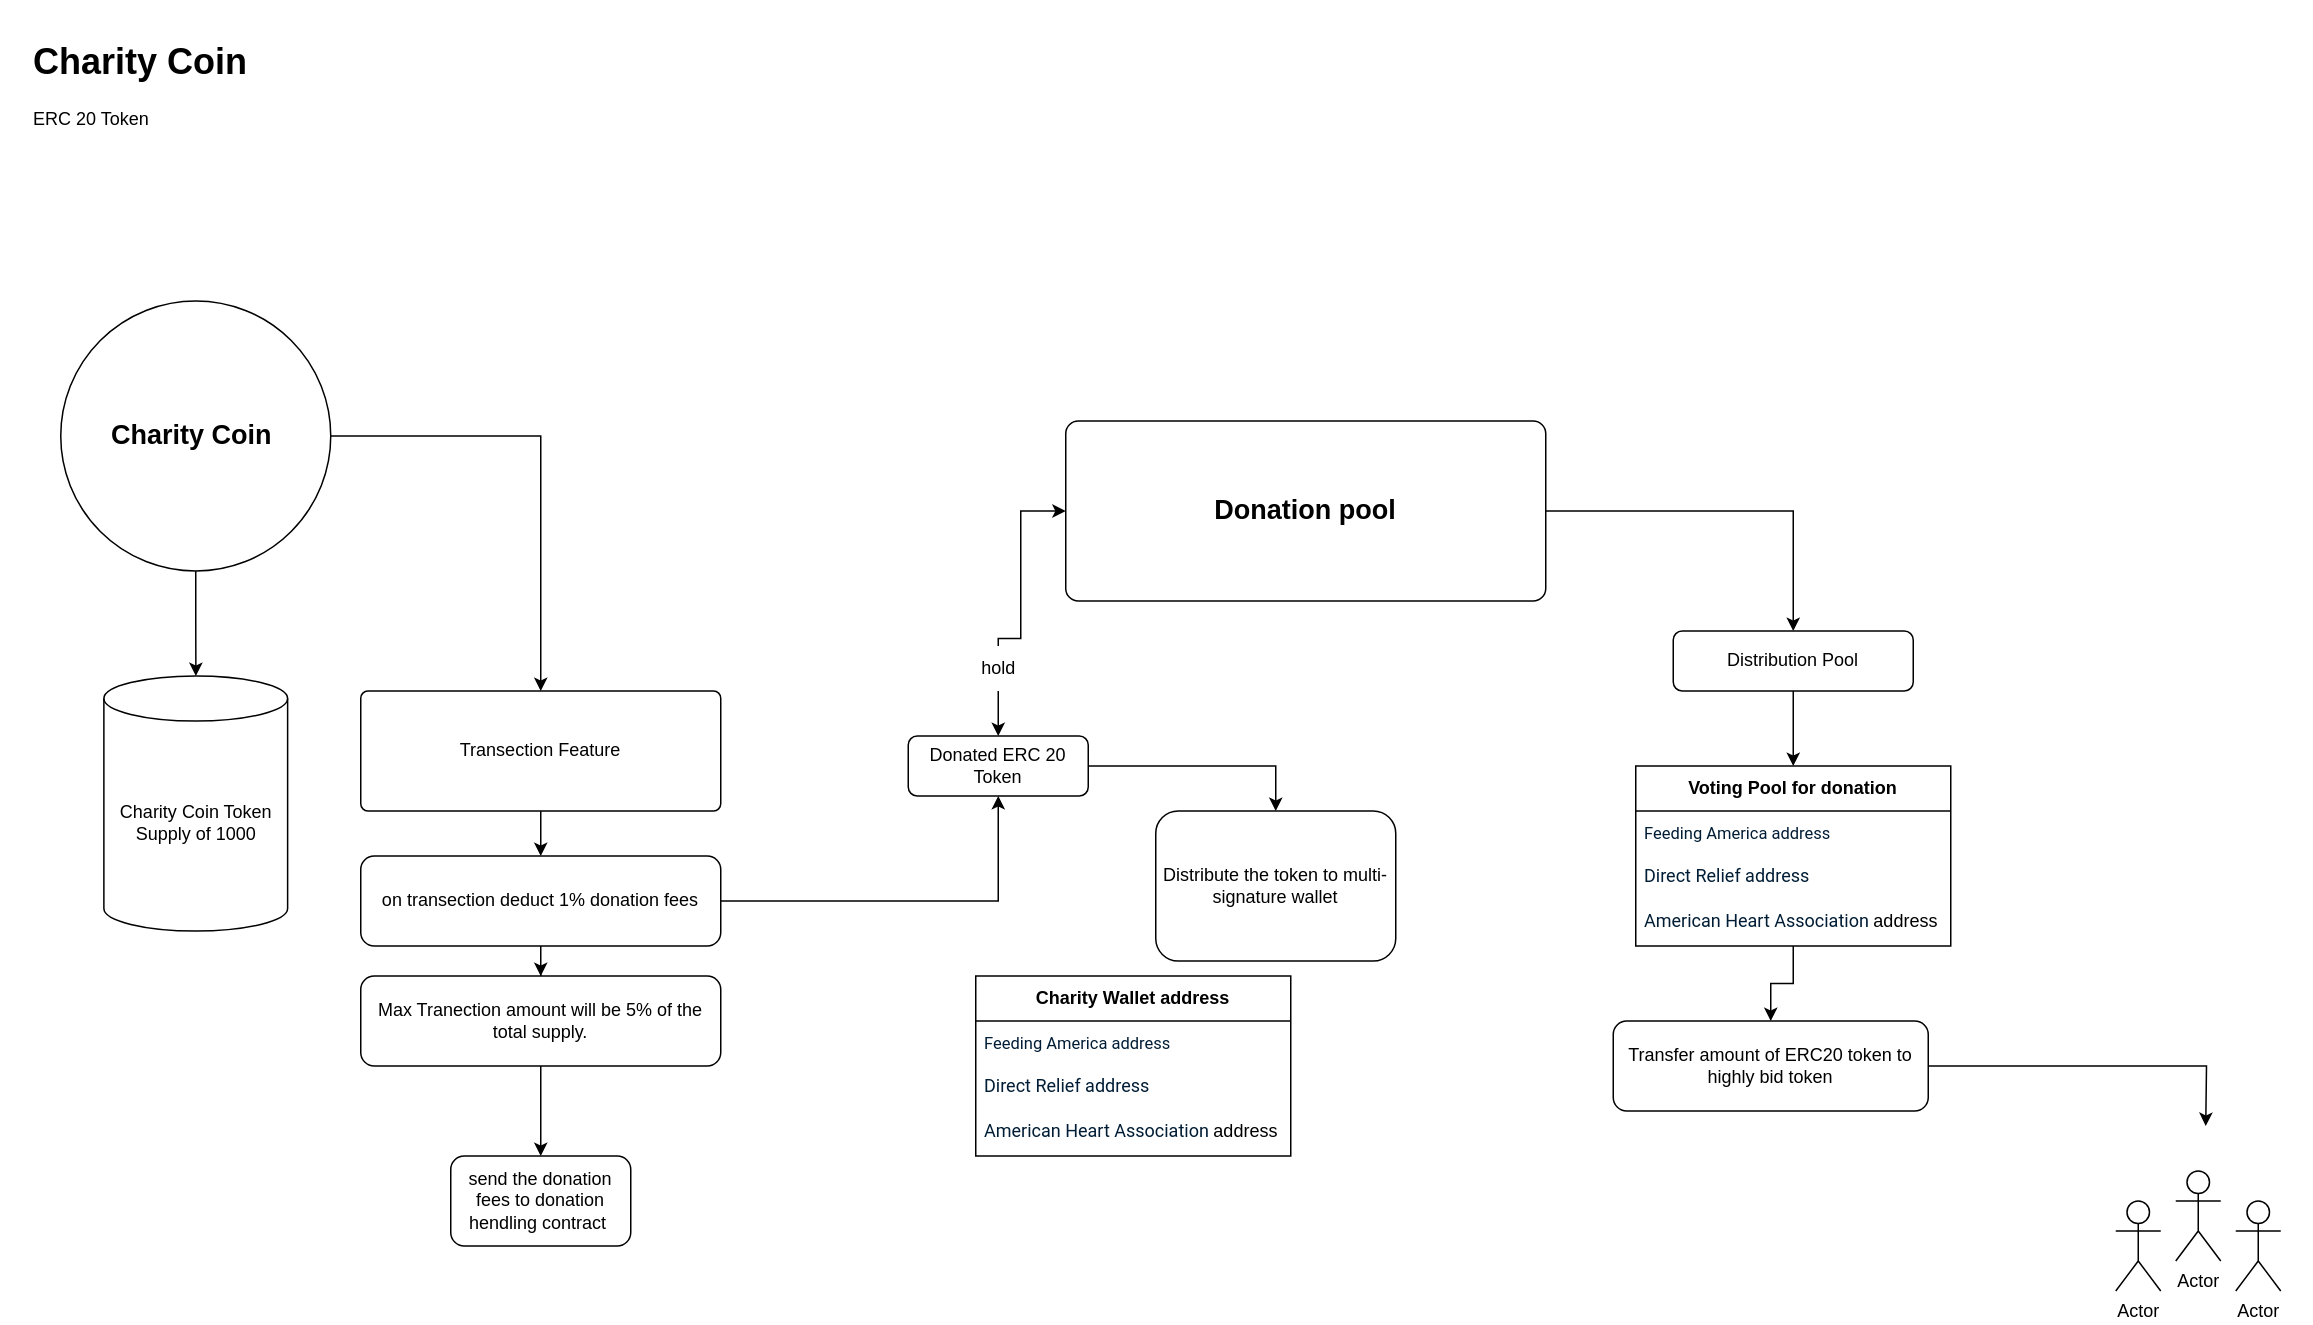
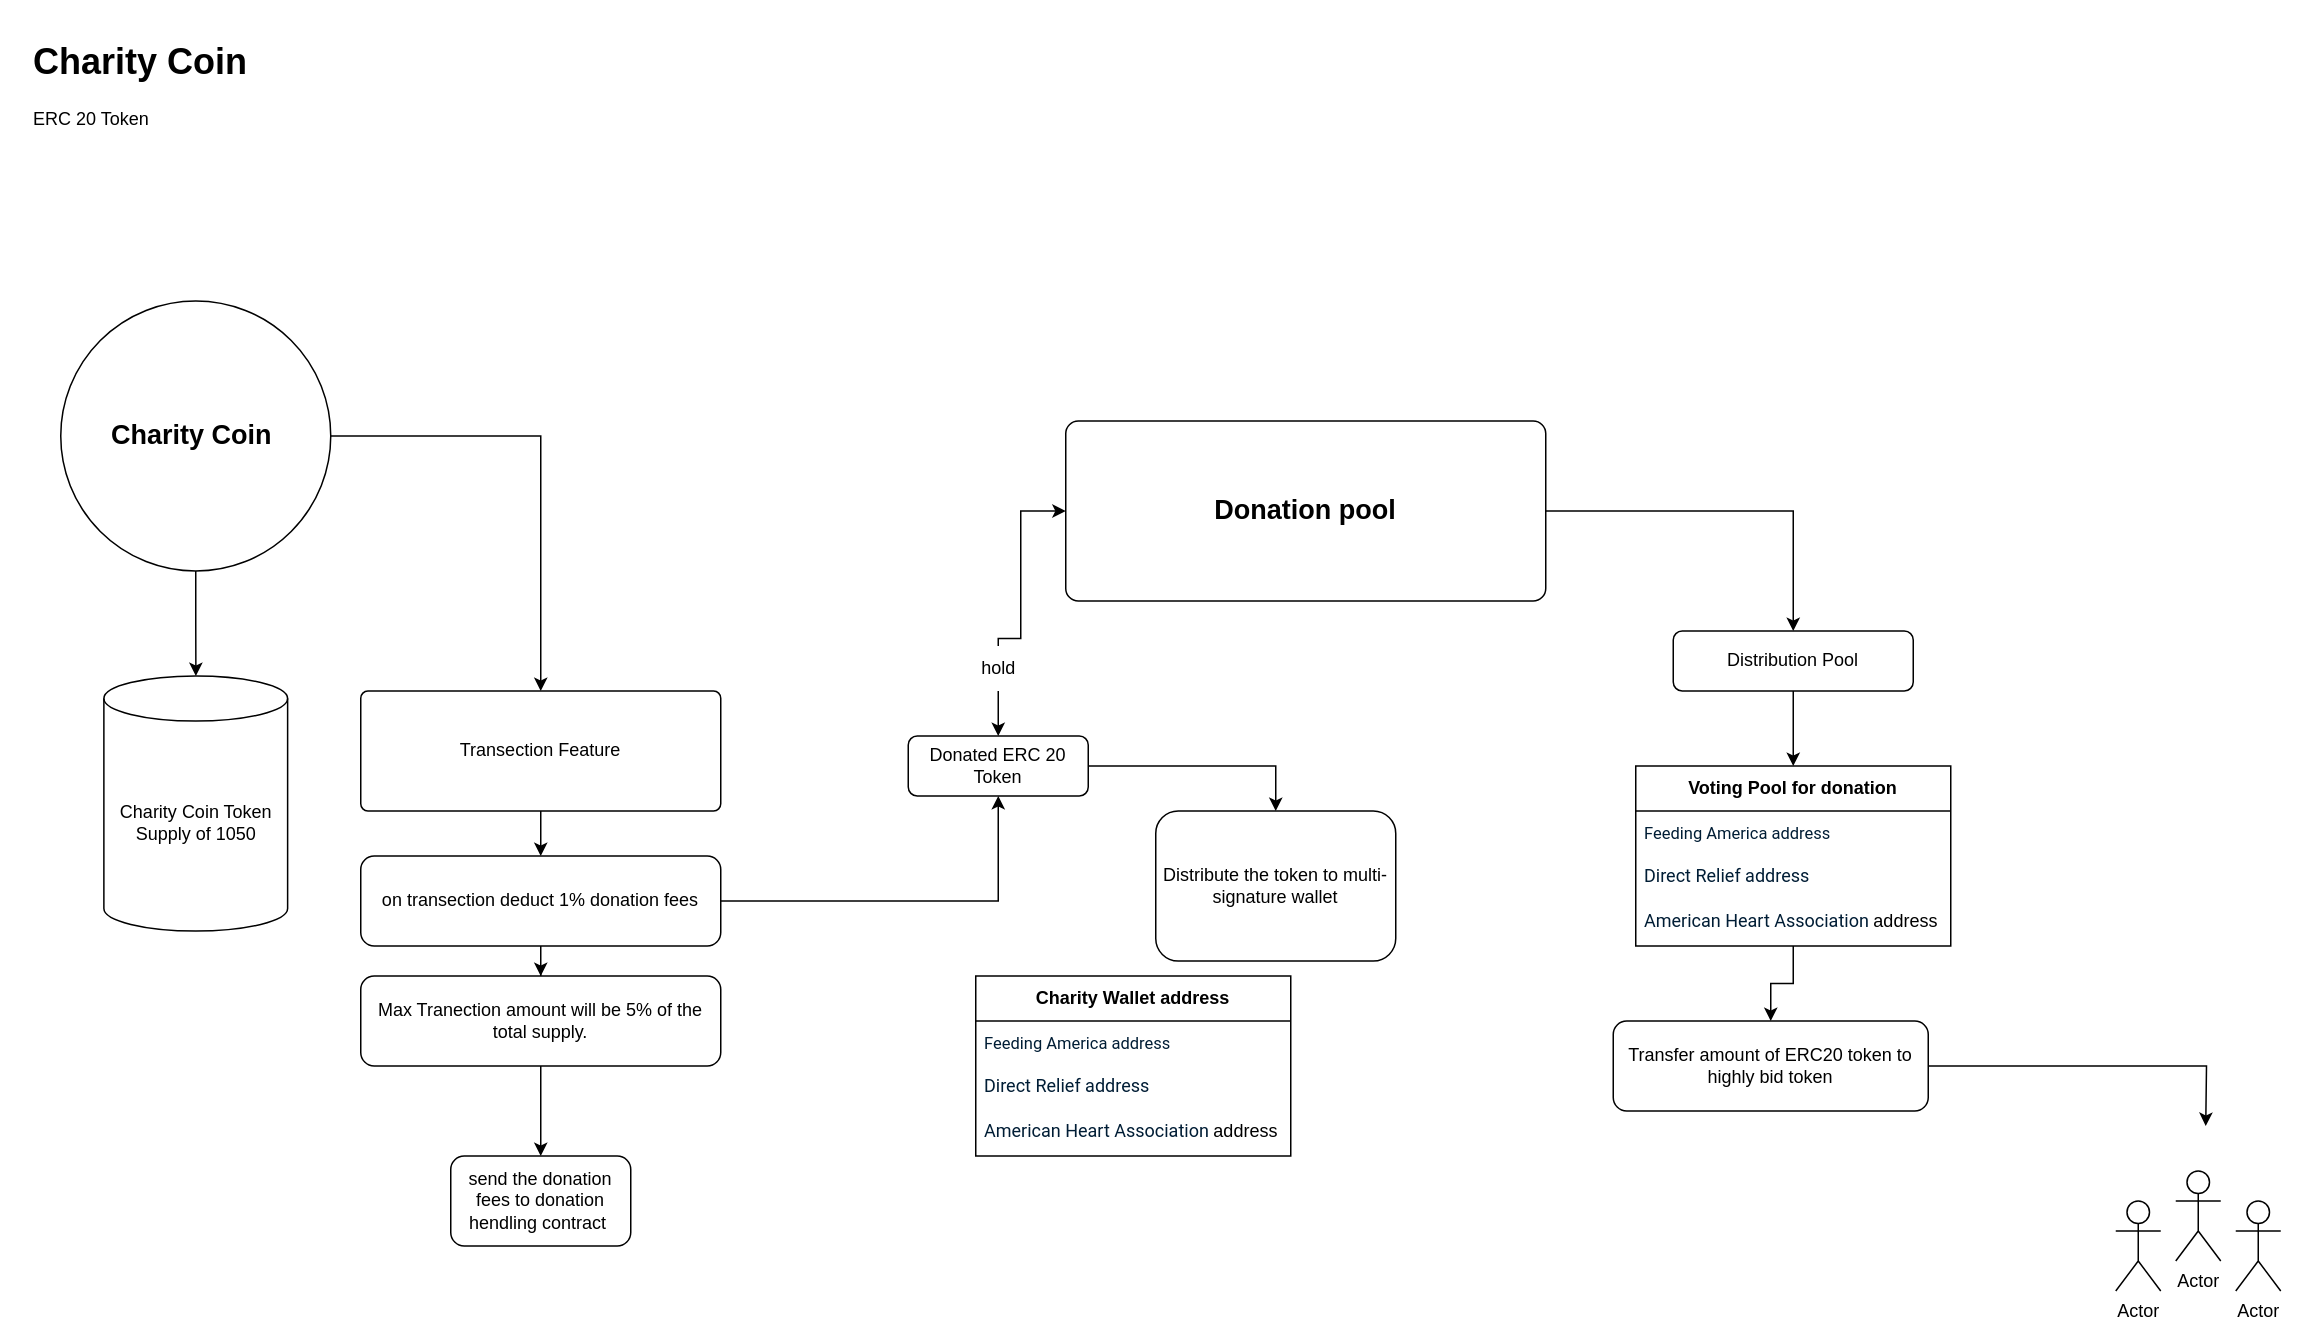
node "Charity Coin Token Supply of 1000": label "Charity Coin Token Supply of 1000" -> "Charity Coin Token Supply of 1050"
